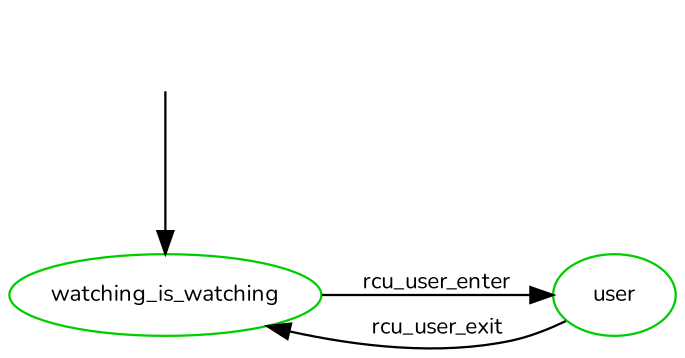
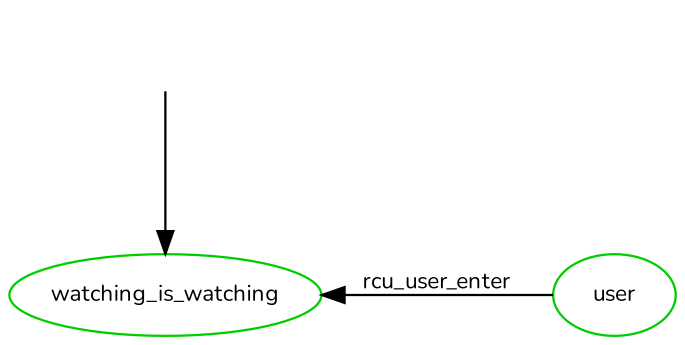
edge "watching_is_watching" -> "user": removed, label "rcu_user_enter"
edge "user" -> "watching_is_watching": label "rcu_user_exit" -> "rcu_user_enter"
